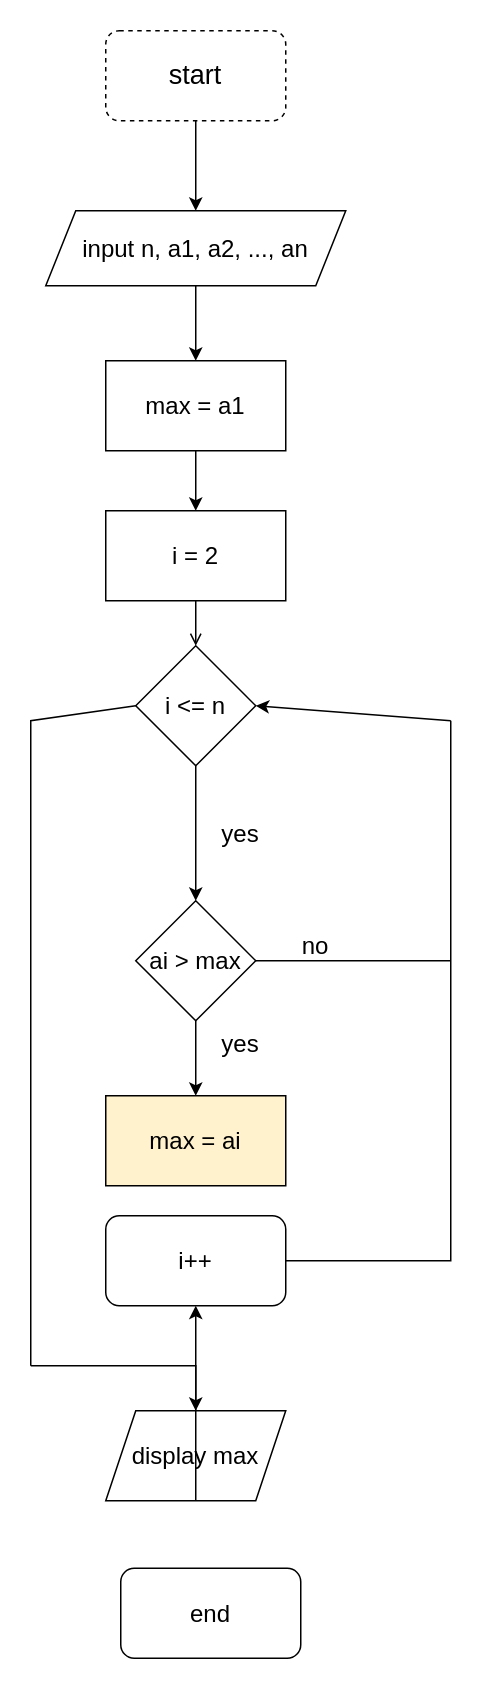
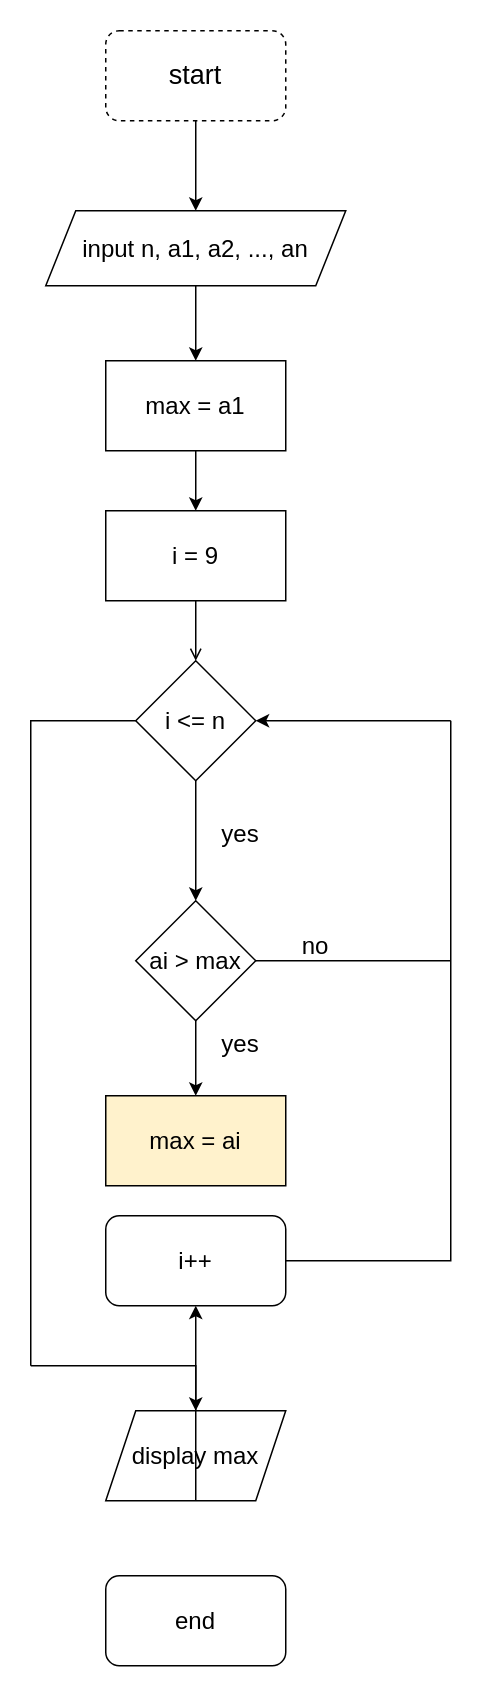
node "i = 2": label "i = 2" -> "i = 9"
node "i <= n": moved (196, 706) -> (196, 721)
node "end": moved (211, 1613) -> (196, 1621)
